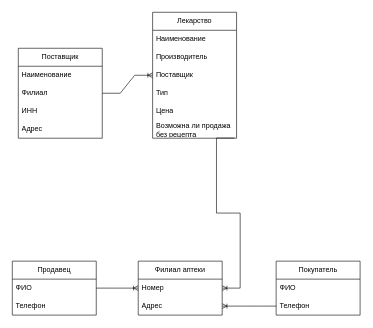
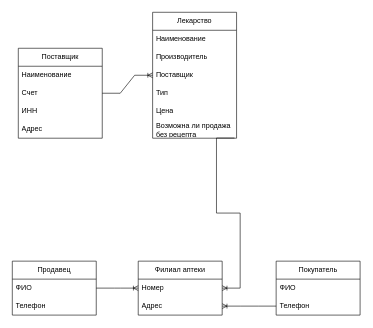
node "Филиал": label "Филиал" -> "Счет"
